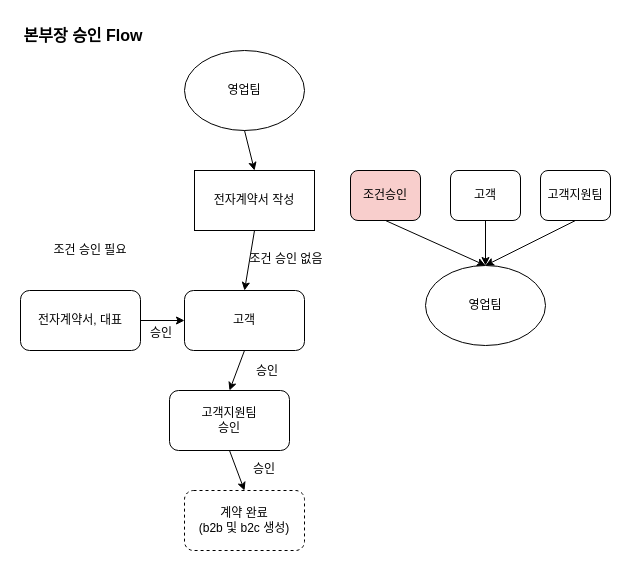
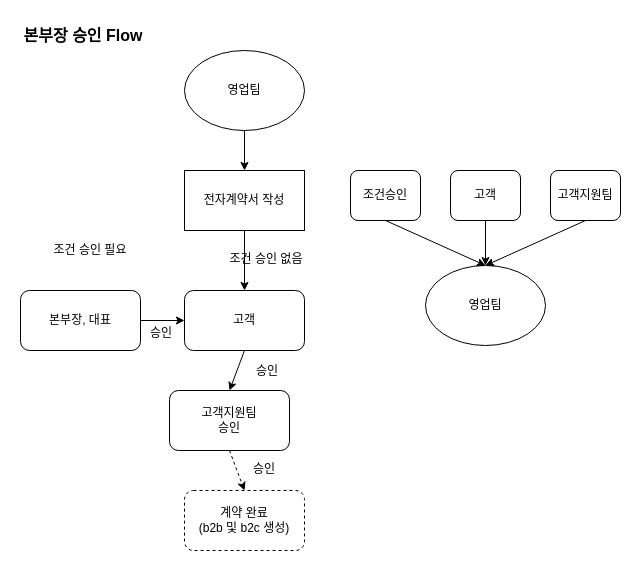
node "조건승인": fillcolor #f8cecc -> #ffffff
node "고객지원팀": moved (576, 196) -> (586, 196)
node "전자계약서 작성": moved (255, 201) -> (245, 201)
node "조건 승인 없음": moved (287, 260) -> (267, 260)
node "전자계약서, 대표": label "전자계약서, 대표" -> "본부장, 대표"
edge "고객지원팀 승인" -> "계약 완료 (b2b 및 b2c 생성)": style solid -> dashed
